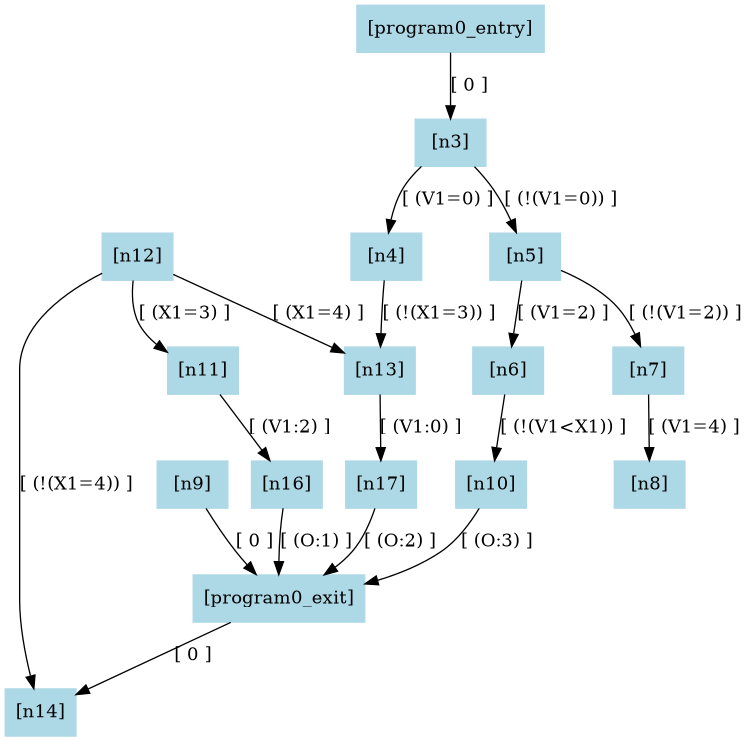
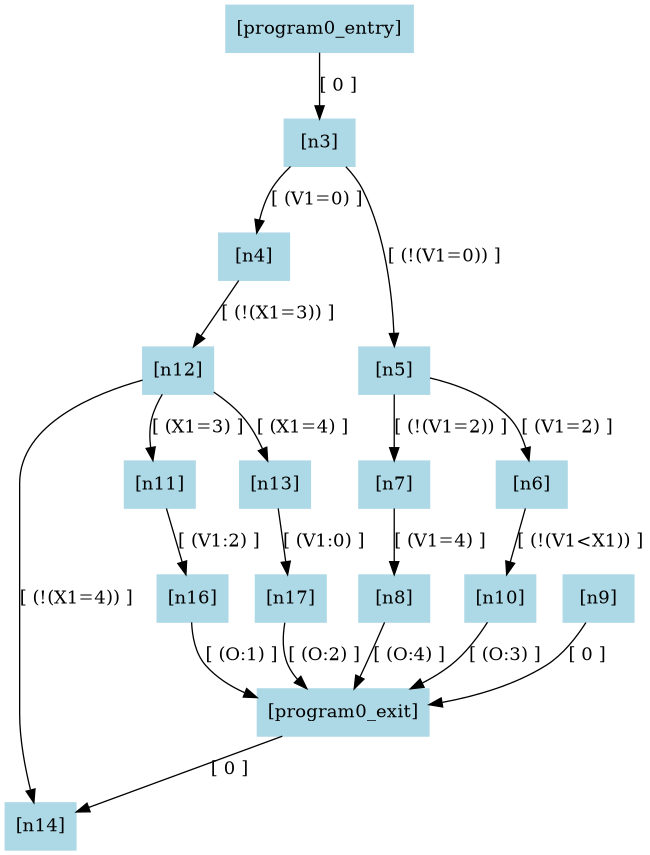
edge "[n4]" -> "[n13]": now "[n4]" -> "[n12]"
edge "[n8]" -> "[program0_exit]": added, label "[ (O:4) ]"
